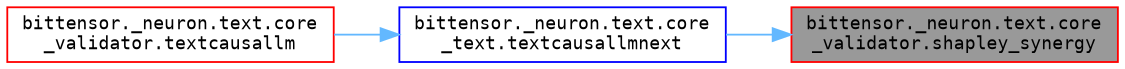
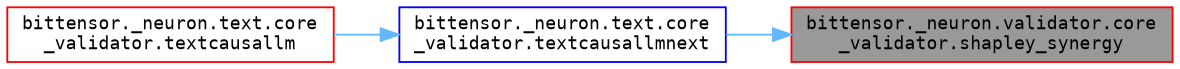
node "bittensor._neuron.text.core _text.textcausallmnext": label "bittensor._neuron.text.core _text.textcausallmnext" -> "bittensor._neuron.text.core _validator.textcausallmnext"
node "bittensor._neuron.text.core _validator.shapley_synergy": label "bittensor._neuron.text.core _validator.shapley_synergy" -> "bittensor._neuron.validator.core _validator.shapley_synergy"
